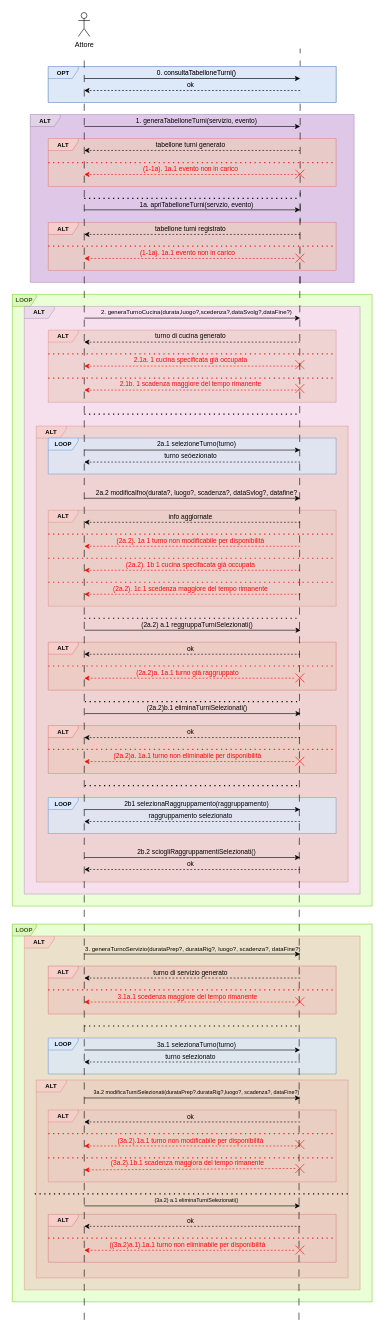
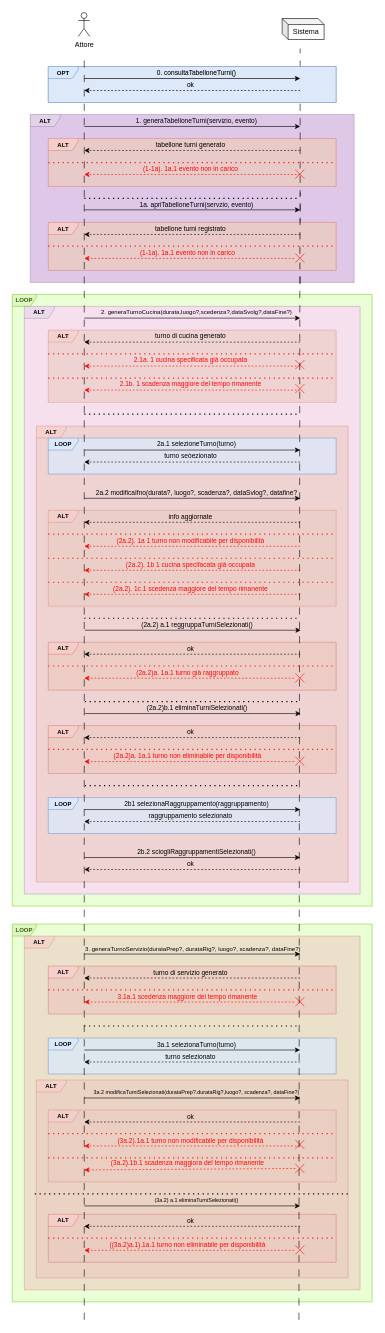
node "Sistema": added
